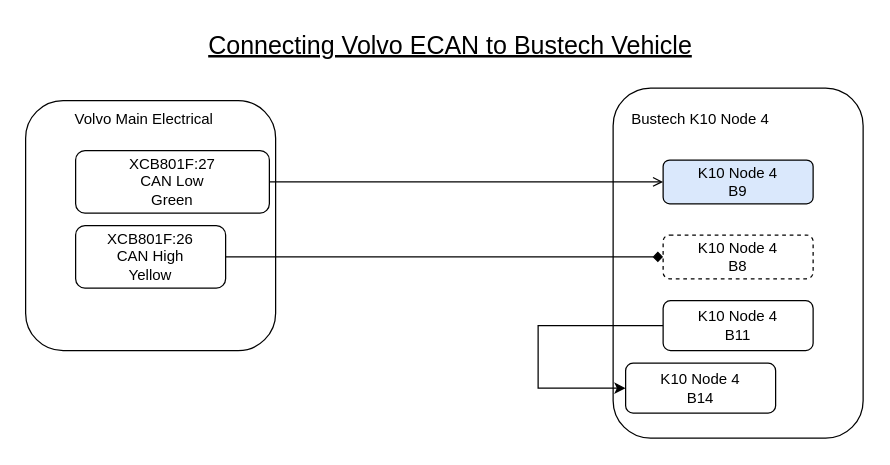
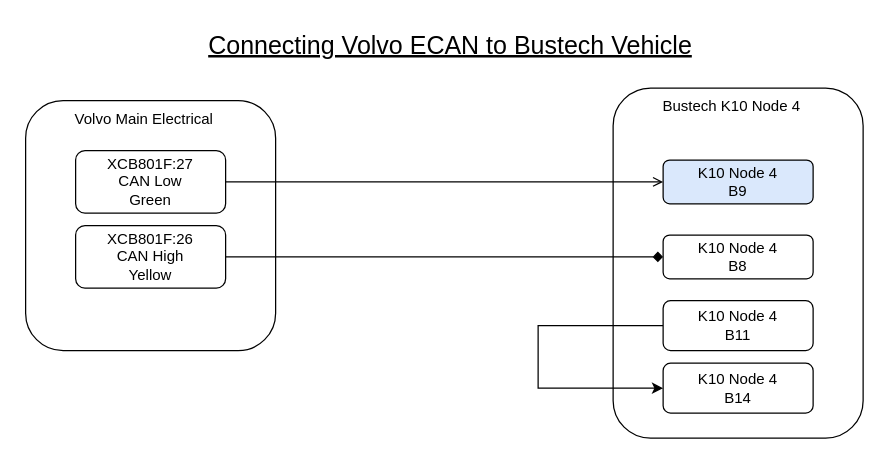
node "Bustech K10 Node 4": moved (701, 119) -> (732, 107)
node "XCB801F:27 CAN Low Green": size 194x63 -> 150x63
node "K10 Node 4 B8": style dashed -> solid
node "K10 Node 4 B14": moved (701, 388) -> (738, 388)
